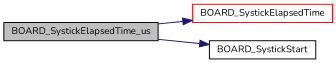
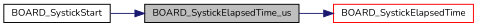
edge "BOARD_SystickElapsedTime_us" -> "BOARD_SystickStart": reversed
